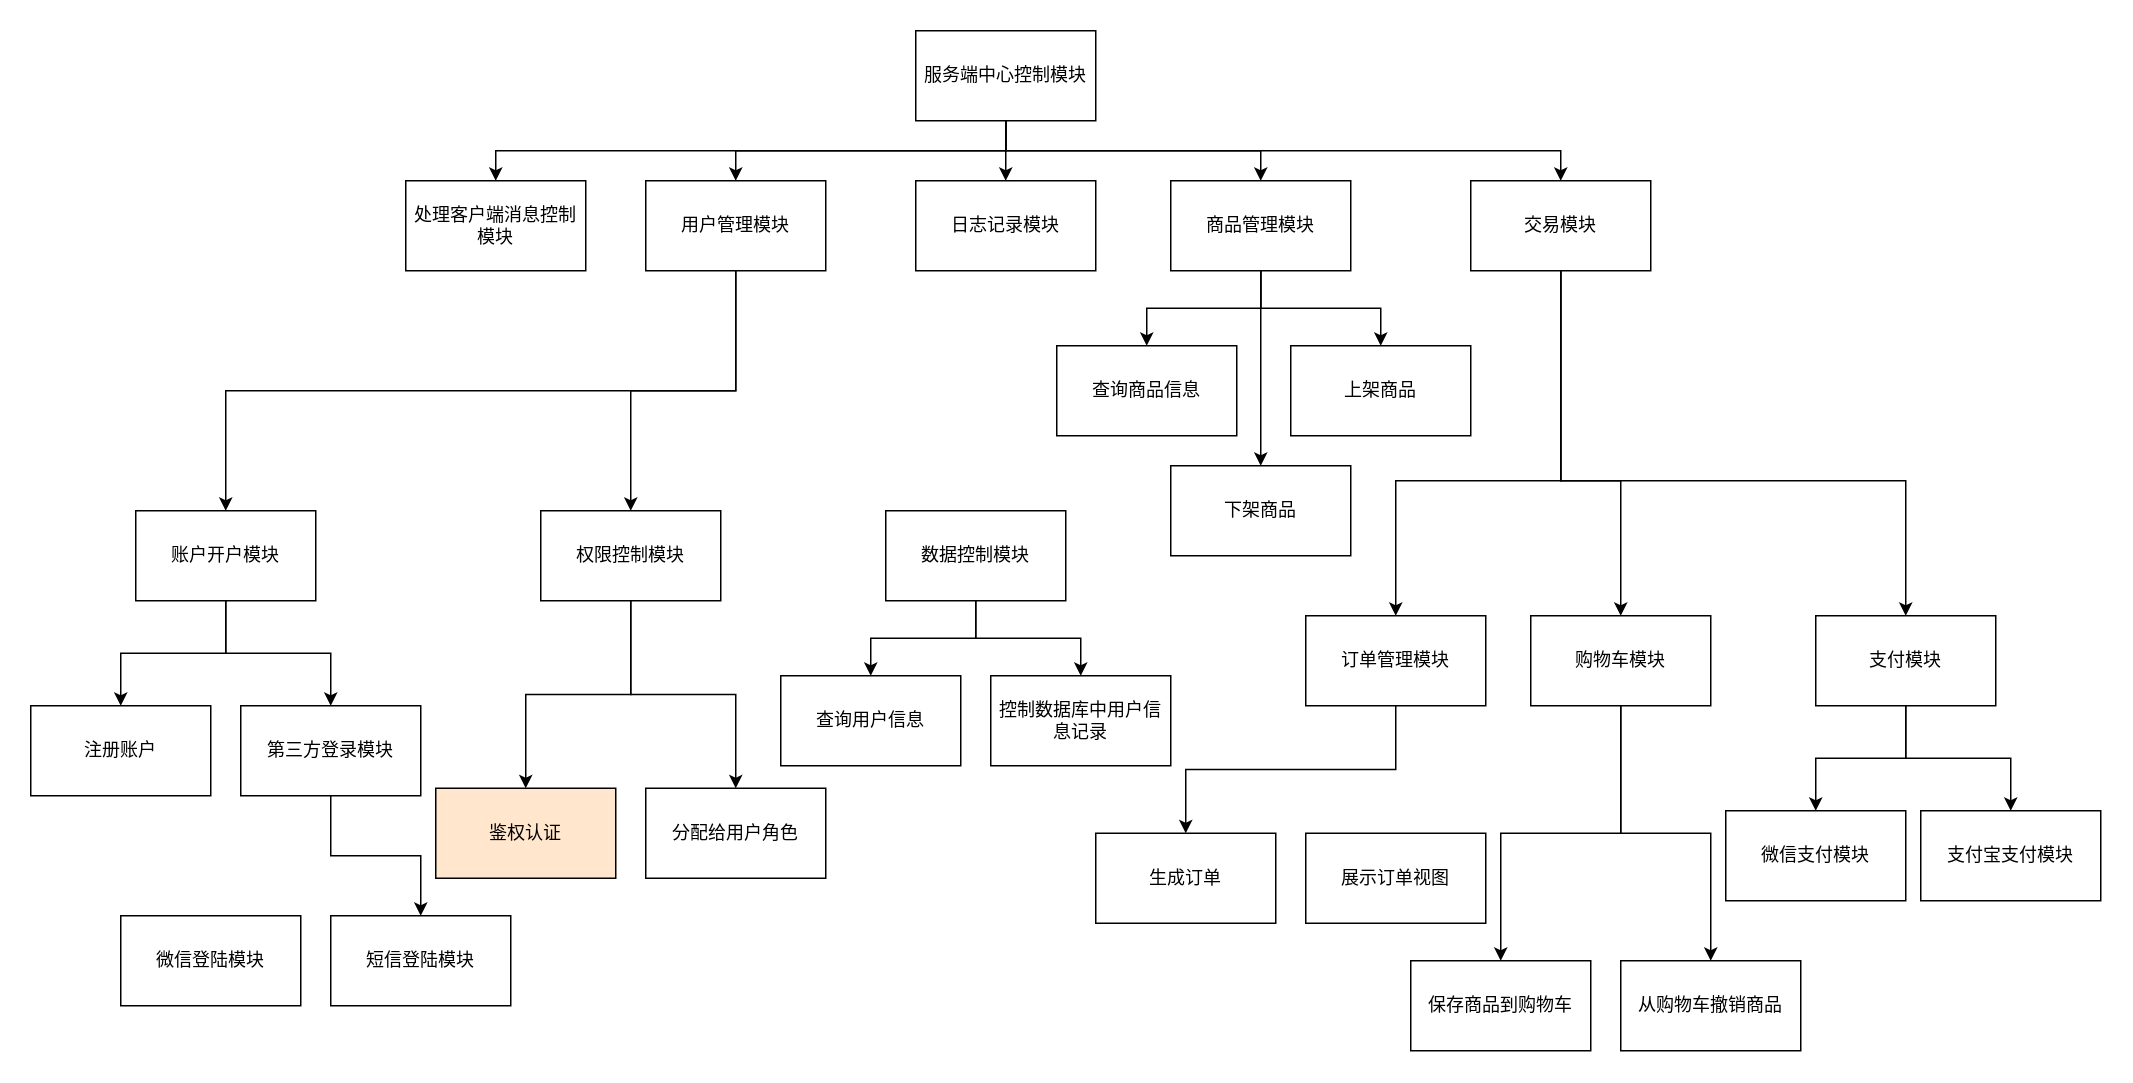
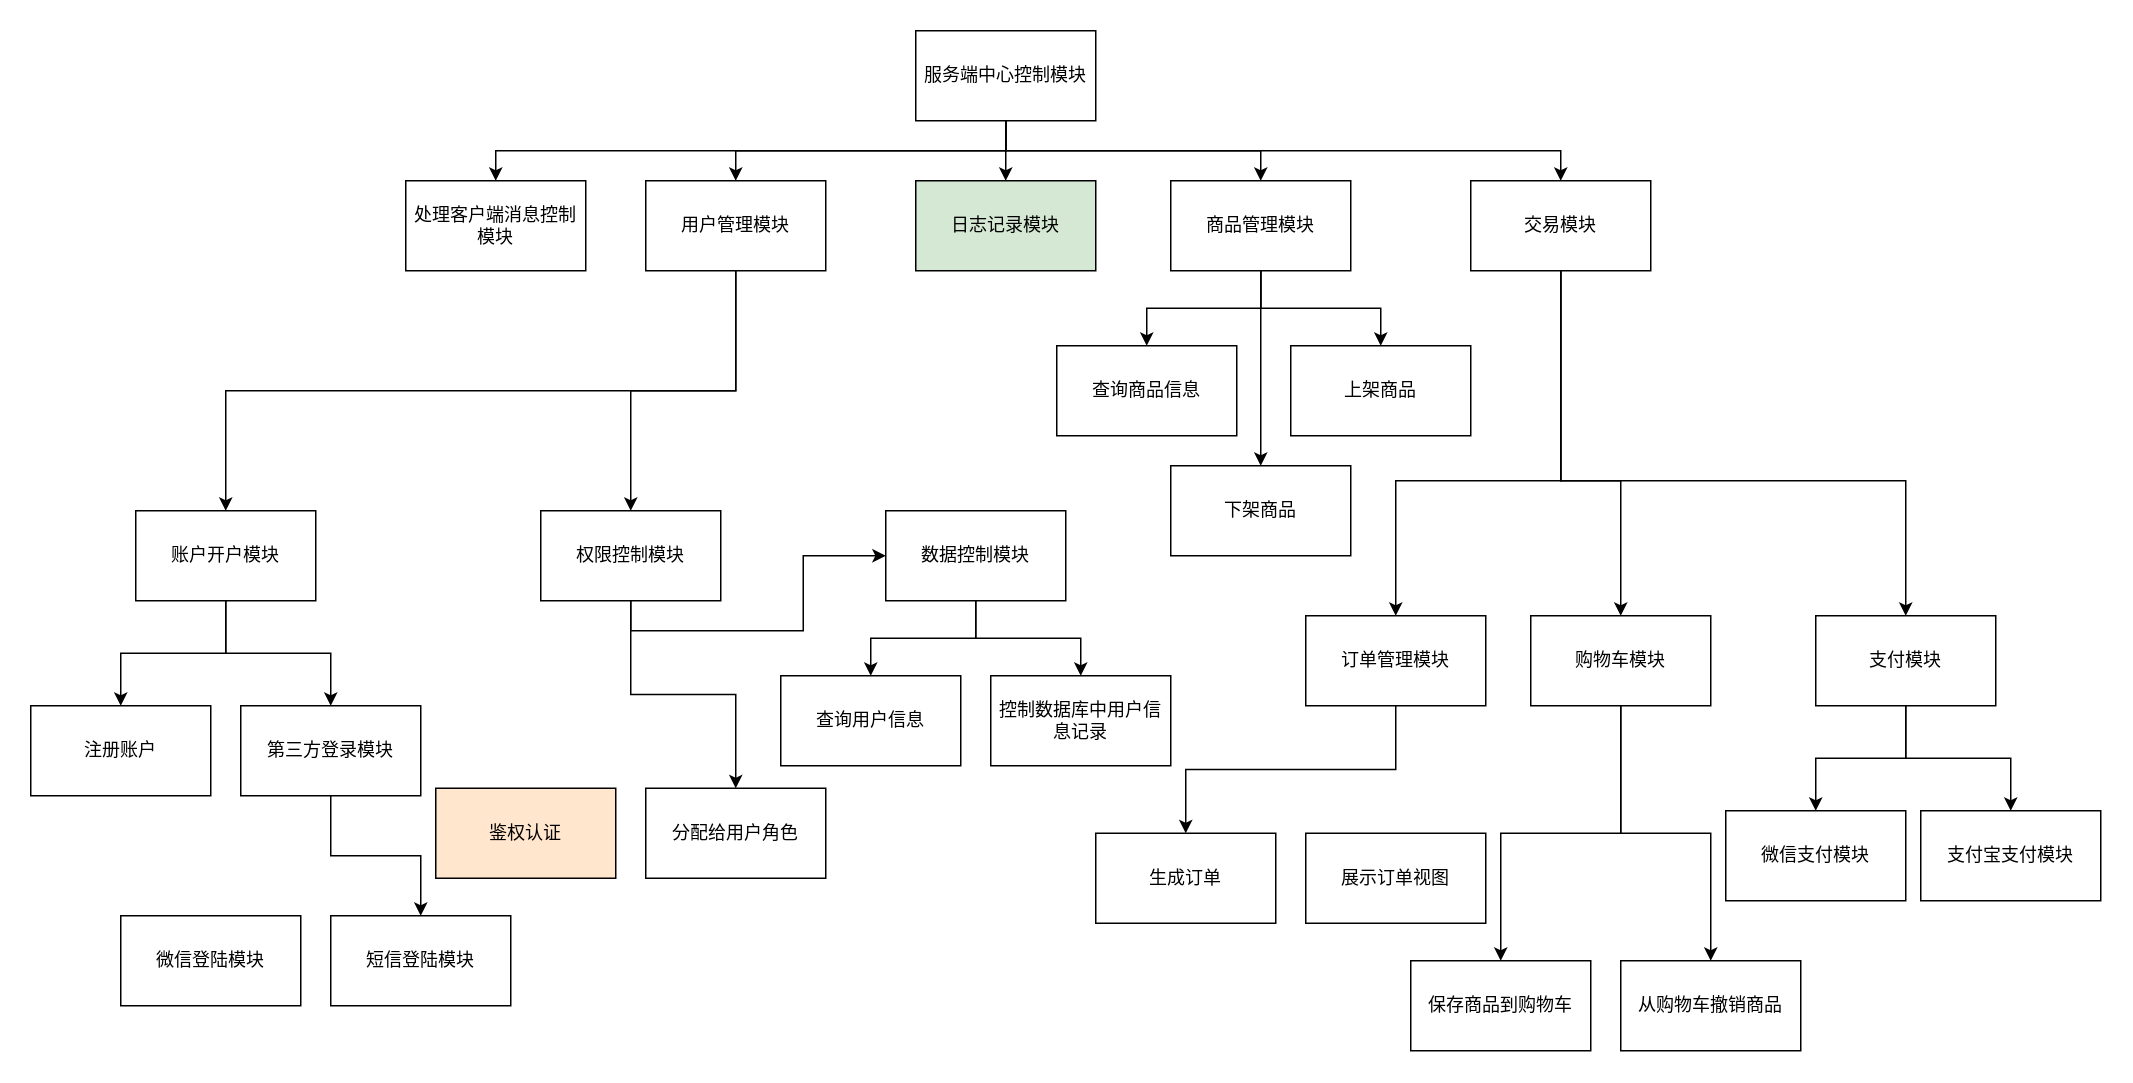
node "日志记录模块": fillcolor #ffffff -> #d5e8d4
edge "权限控制模块" -> "鉴权认证": now "权限控制模块" -> "数据控制模块"
